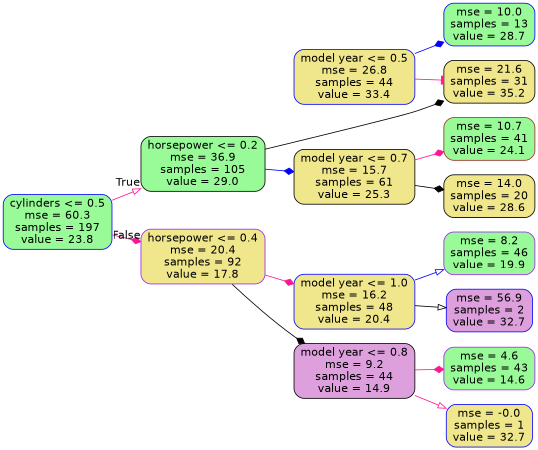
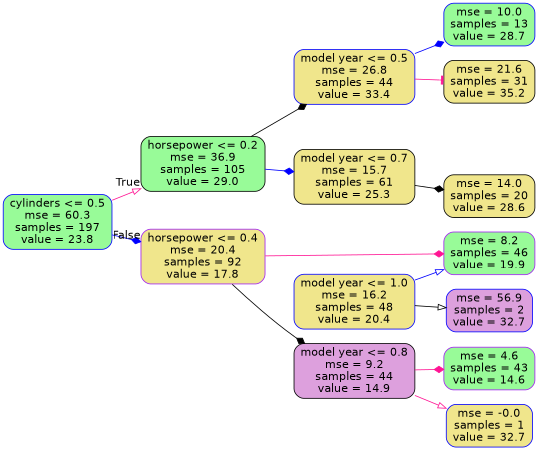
edge "horsepower <= 0.2 mse = 36.9 samples = 105 value = 29.0" -> "mse = 21.6 samples = 31 value = 35.2": now "horsepower <= 0.2 mse = 36.9 samples = 105 value = 29.0" -> "model year <= 0.5 mse = 26.8 samples = 44 value = 33.4"
node "mse = 10.7 samples = 41 value = 24.1": removed
edge "cylinders <= 0.5 mse = 60.3 samples = 197 value = 23.8" -> "horsepower <= 0.4 mse = 20.4 samples = 92 value = 17.8": color deeppink -> blue
edge "horsepower <= 0.4 mse = 20.4 samples = 92 value = 17.8" -> "model year <= 1.0 mse = 16.2 samples = 48 value = 20.4": now "horsepower <= 0.4 mse = 20.4 samples = 92 value = 17.8" -> "mse = 8.2 samples = 46 value = 19.9"
